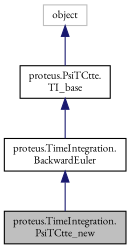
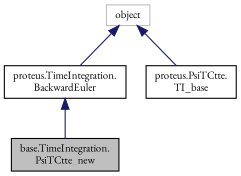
edge "proteus.TimeIntegration. BackwardEuler" -> "proteus.PsiTCtte. TI_base": now "proteus.TimeIntegration. BackwardEuler" -> "object"
node "proteus.TimeIntegration. PsiTCtte_new": label "proteus.TimeIntegration. PsiTCtte_new" -> "base.TimeIntegration. PsiTCtte_new"
